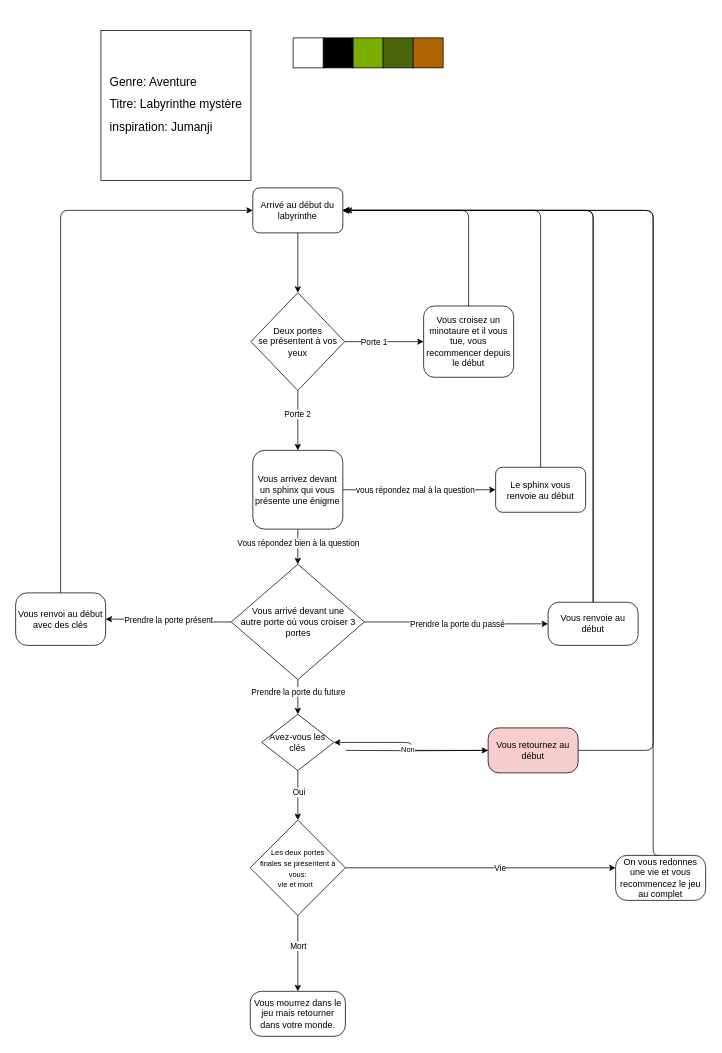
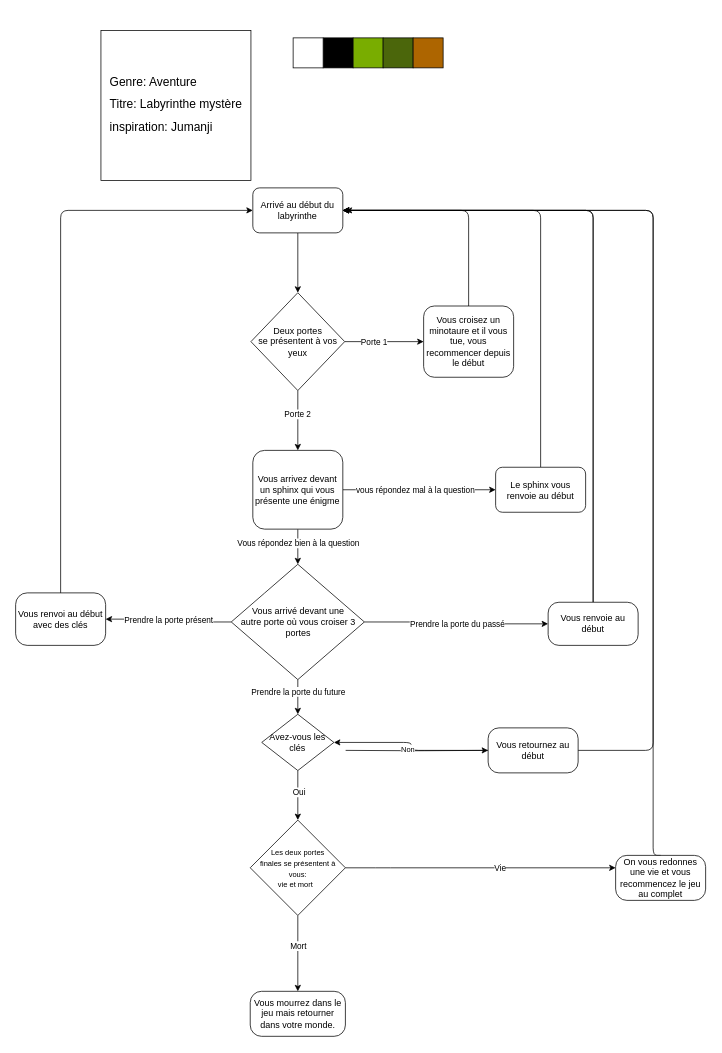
node "Vous retournez au début": fillcolor #f8cecc -> #ffffff
